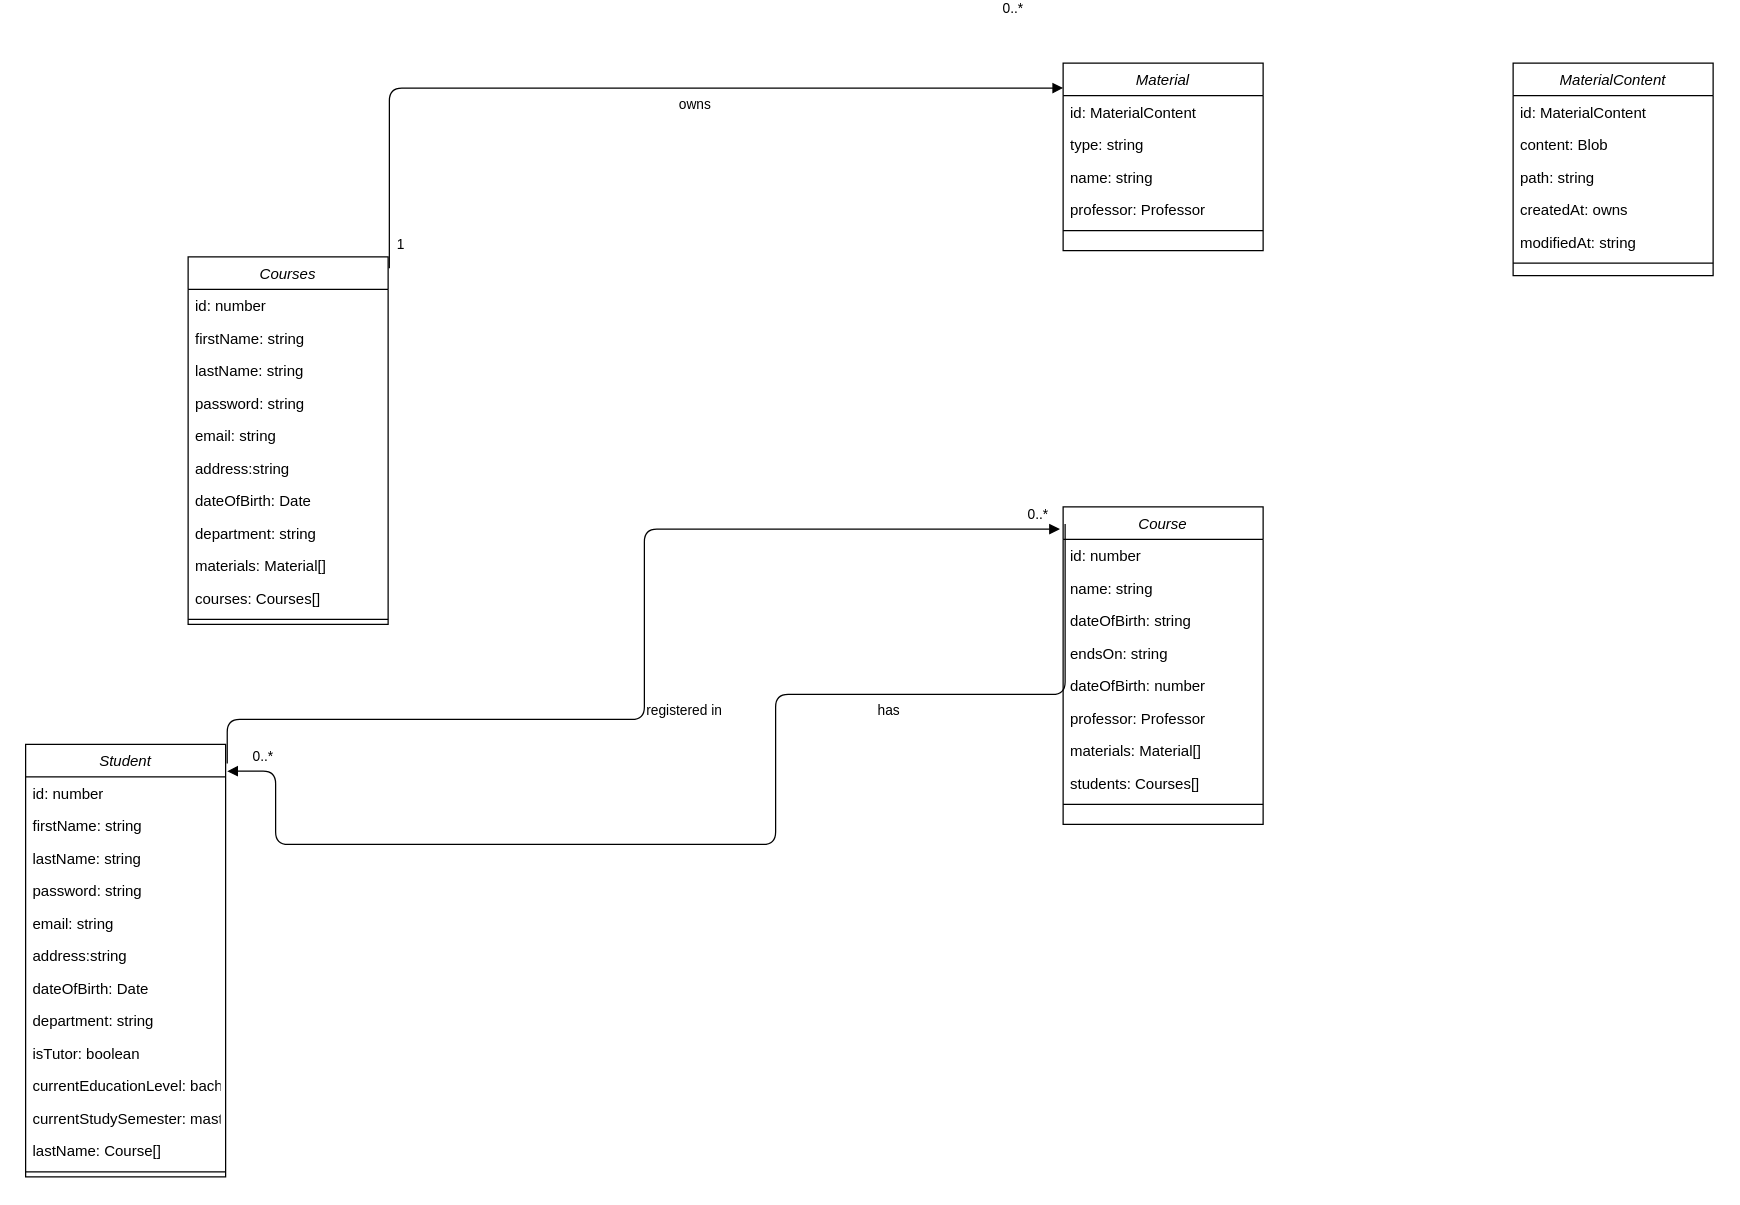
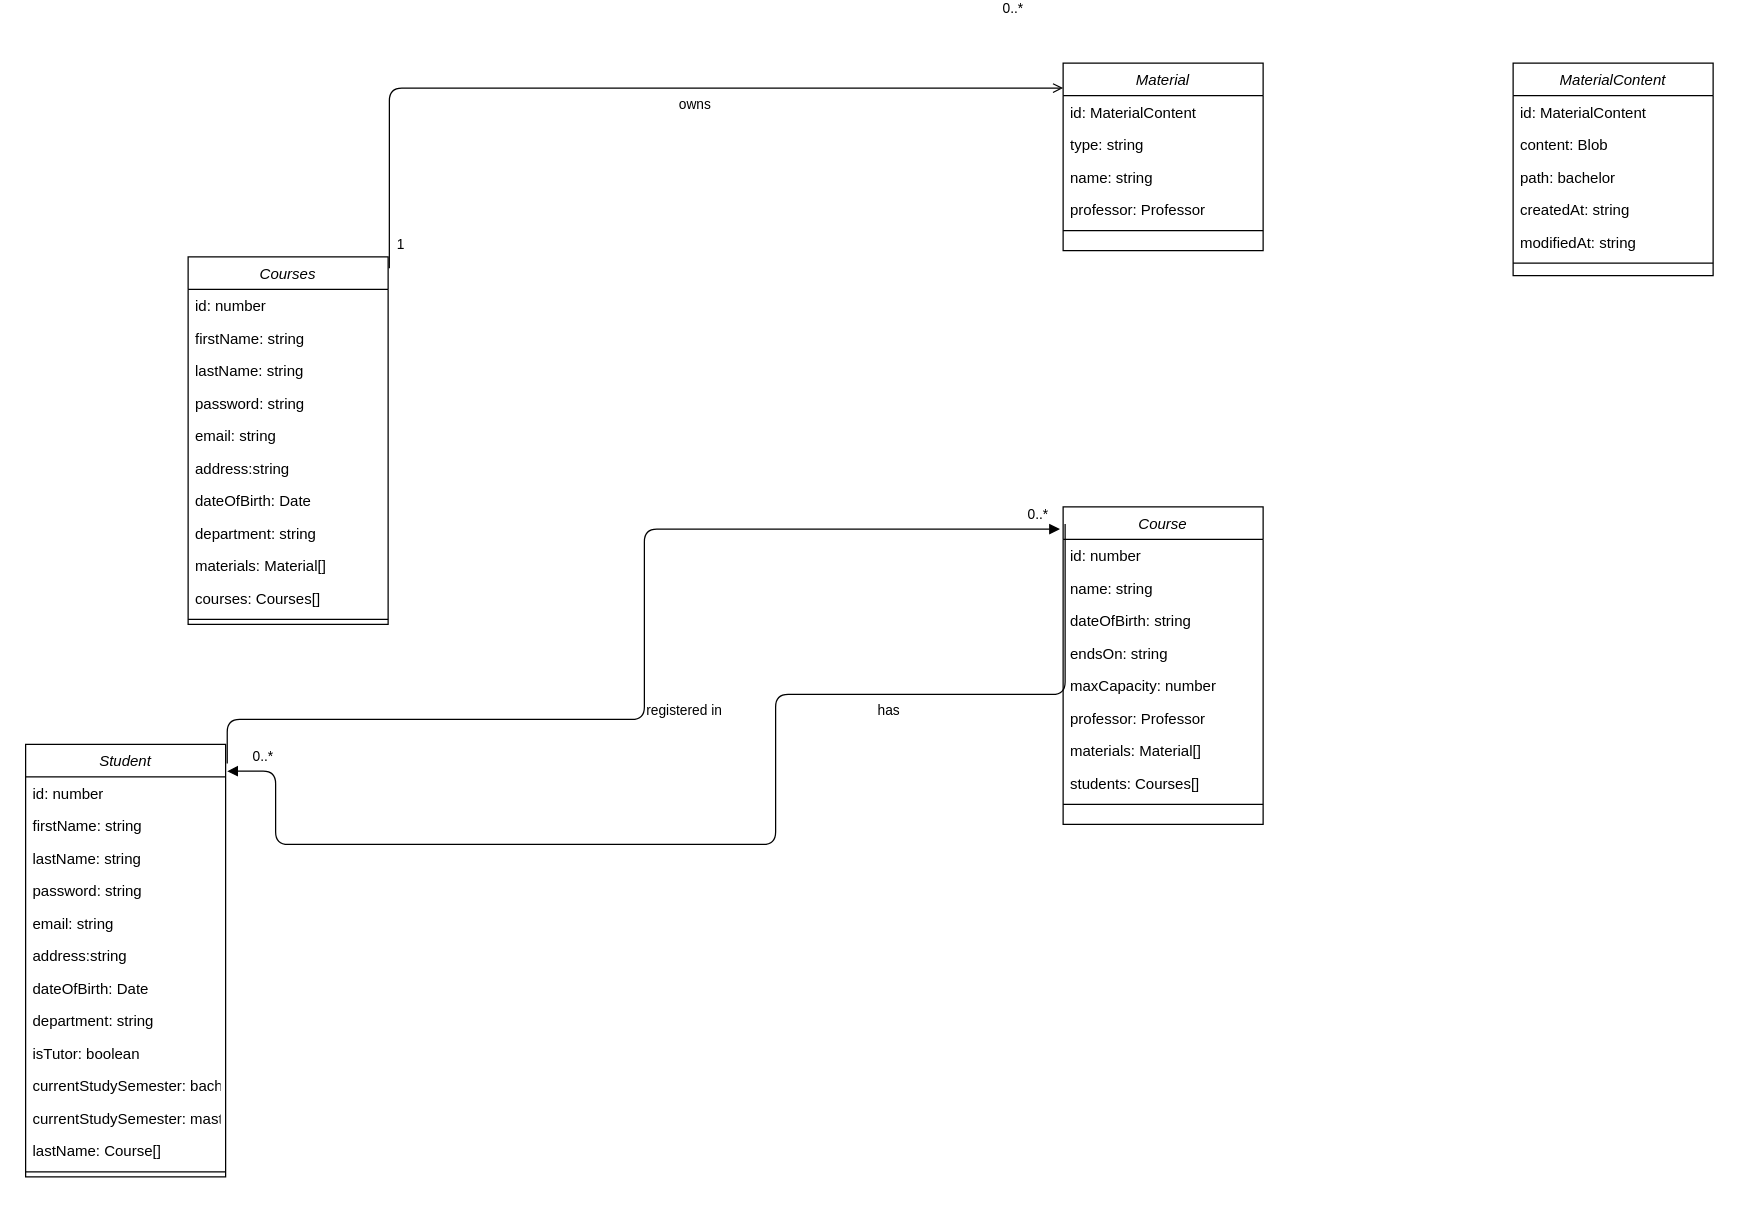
edge "Courses" -> "Material": arrowhead block -> open
node "path: string": label "path: string" -> "path: bachelor"
node "createdAt: owns": label "createdAt: owns" -> "createdAt: string"
node "dateOfBirth: number": label "dateOfBirth: number" -> "maxCapacity: number"
node "currentEducationLevel: bachelor|master|diploma": label "currentEducationLevel: bachelor|master|diploma" -> "currentStudySemester: bachelor|master|diploma"
